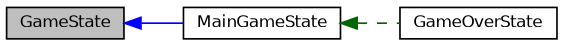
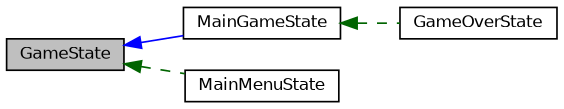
node "MainMenuState": added
